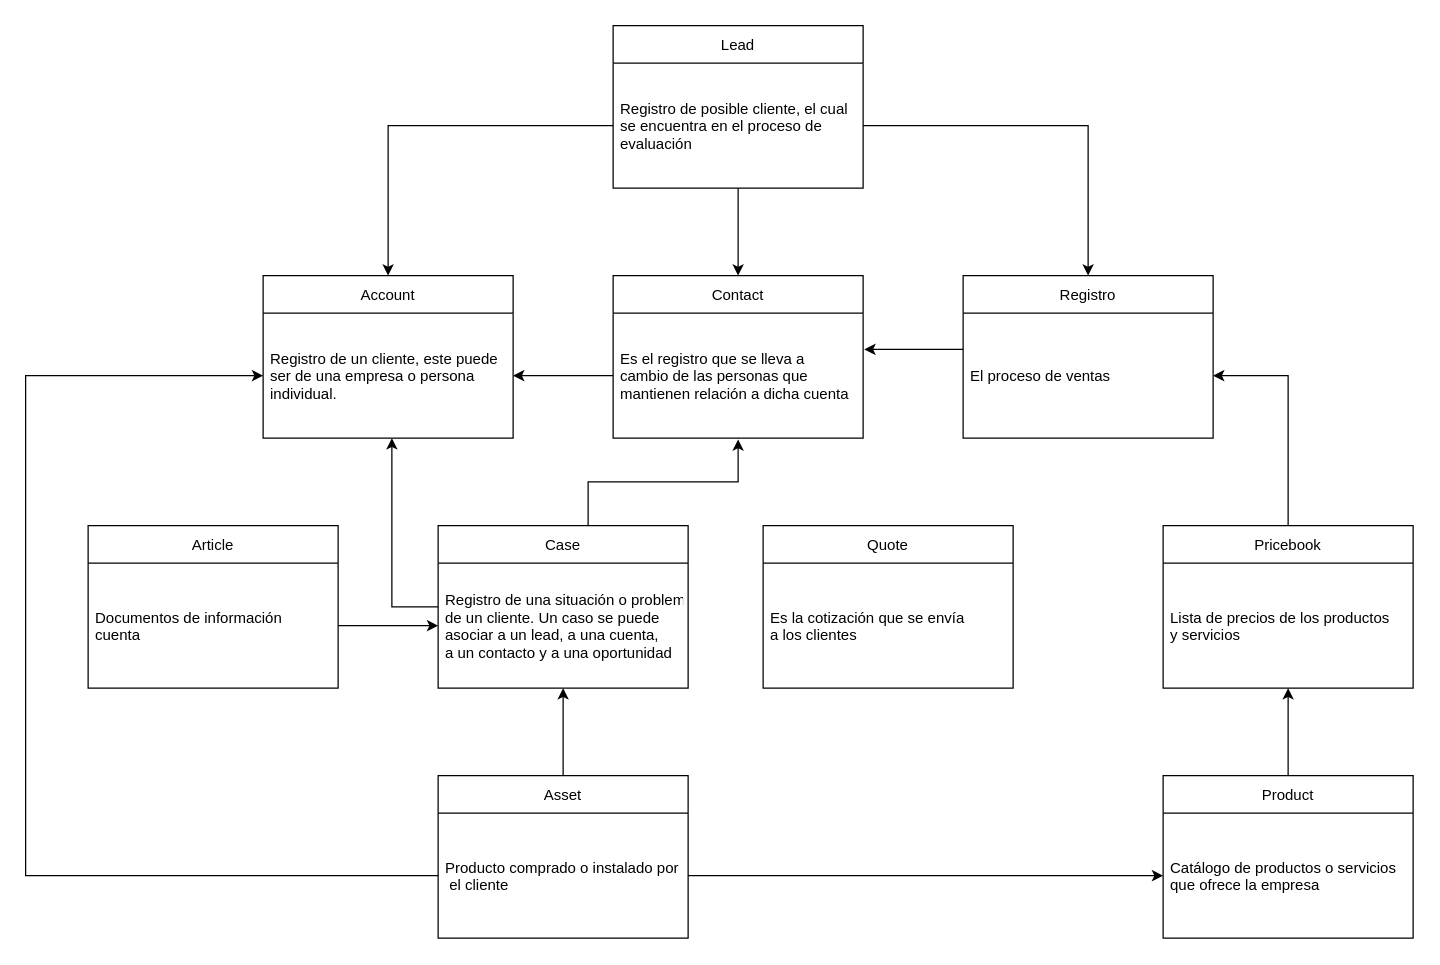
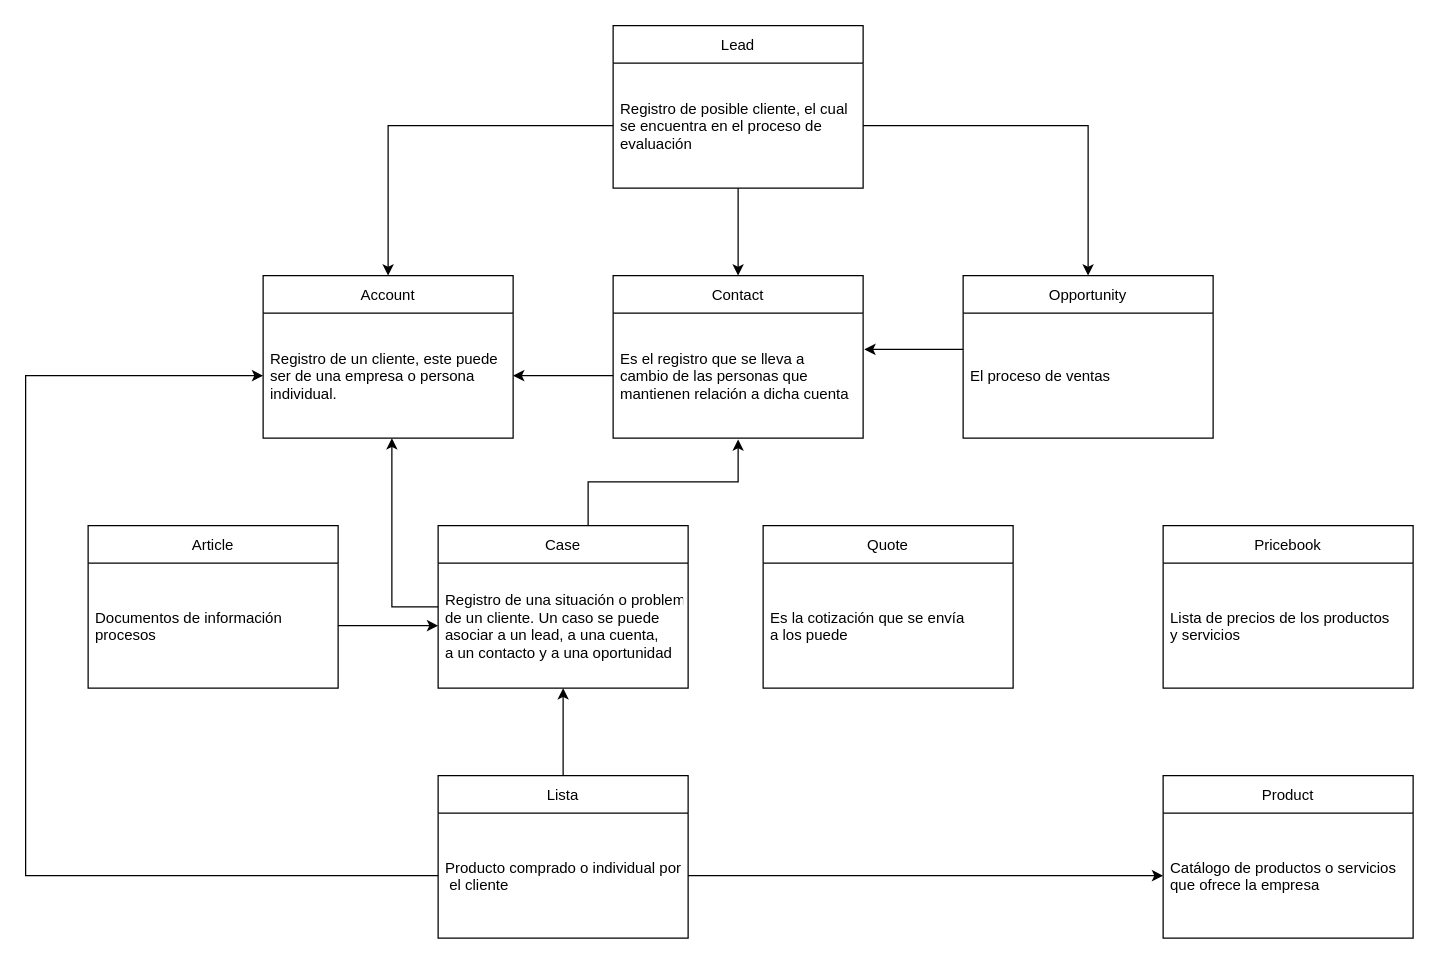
node "Registro": label "Registro" -> "Opportunity"
edge "Pricebook" -> "El proceso de ventas": removed
node "Documentos de información cuenta": label "Documentos de información cuenta" -> "Documentos de información procesos"
node "Es la cotización que se envía a los clientes": label "Es la cotización que se envía a los clientes" -> "Es la cotización que se envía a los puede"
edge "Product" -> "Lista de precios de los productos y servicios": removed
node "Asset": label "Asset" -> "Lista"
node "Producto comprado o instalado por el cliente": label "Producto comprado o instalado por el cliente" -> "Producto comprado o individual por el cliente"
